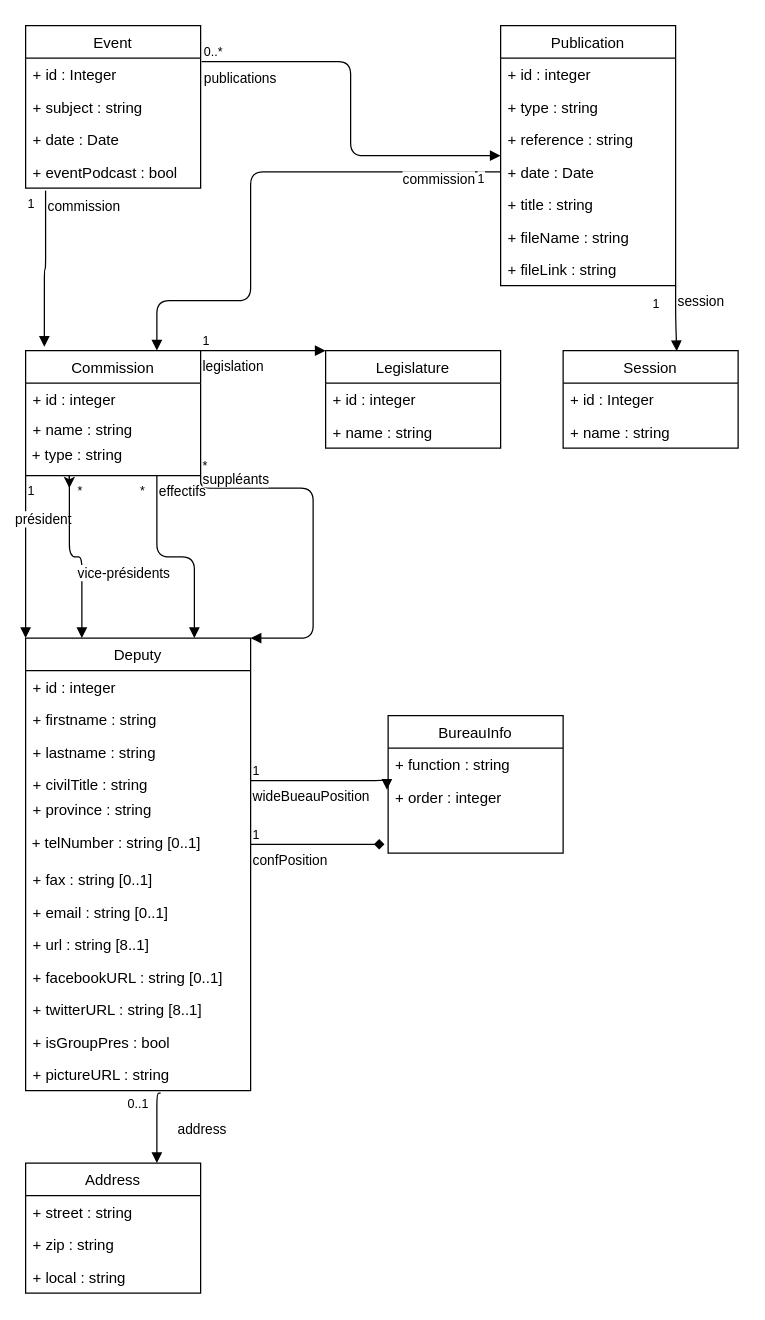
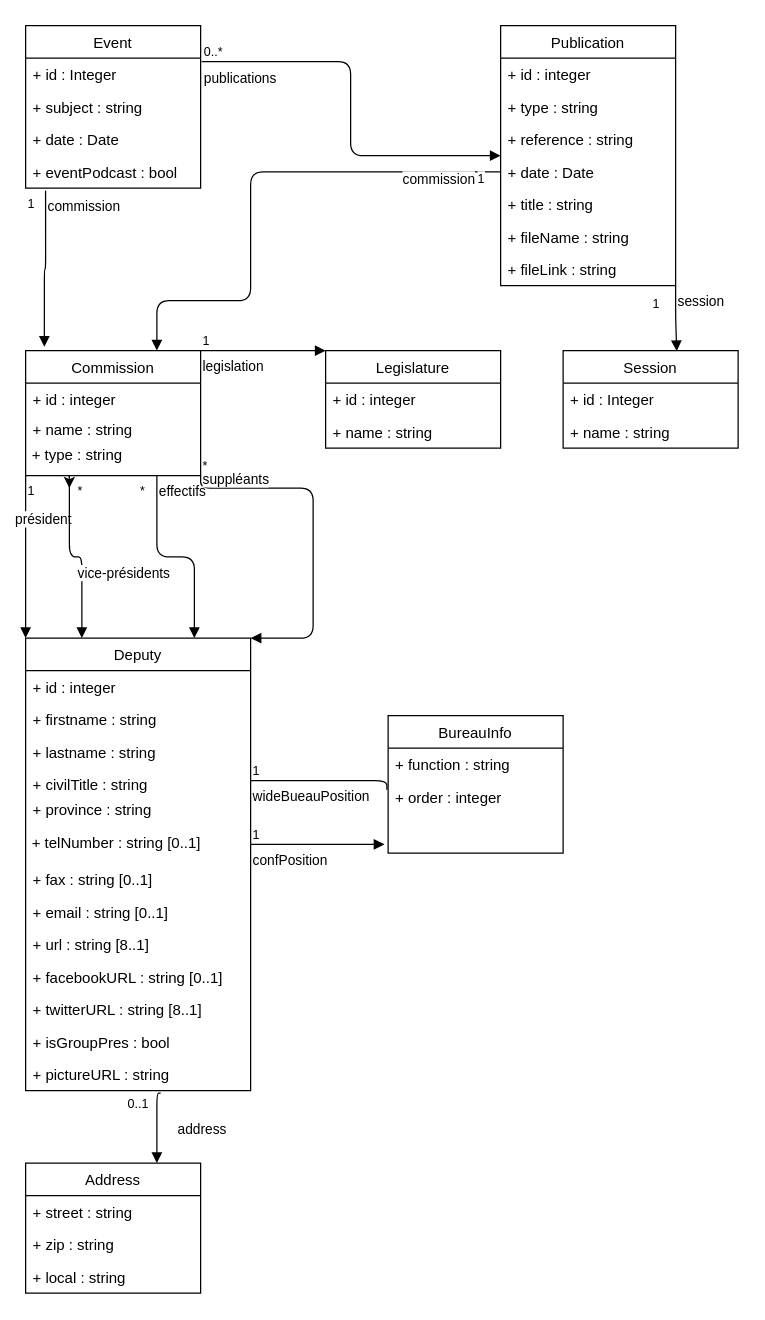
edge "+ lastname : string" -> "+ order : integer": arrowhead block -> none
edge "+ telNumber : string [0..1]" -> "+ order : integer": arrowhead diamond -> block
